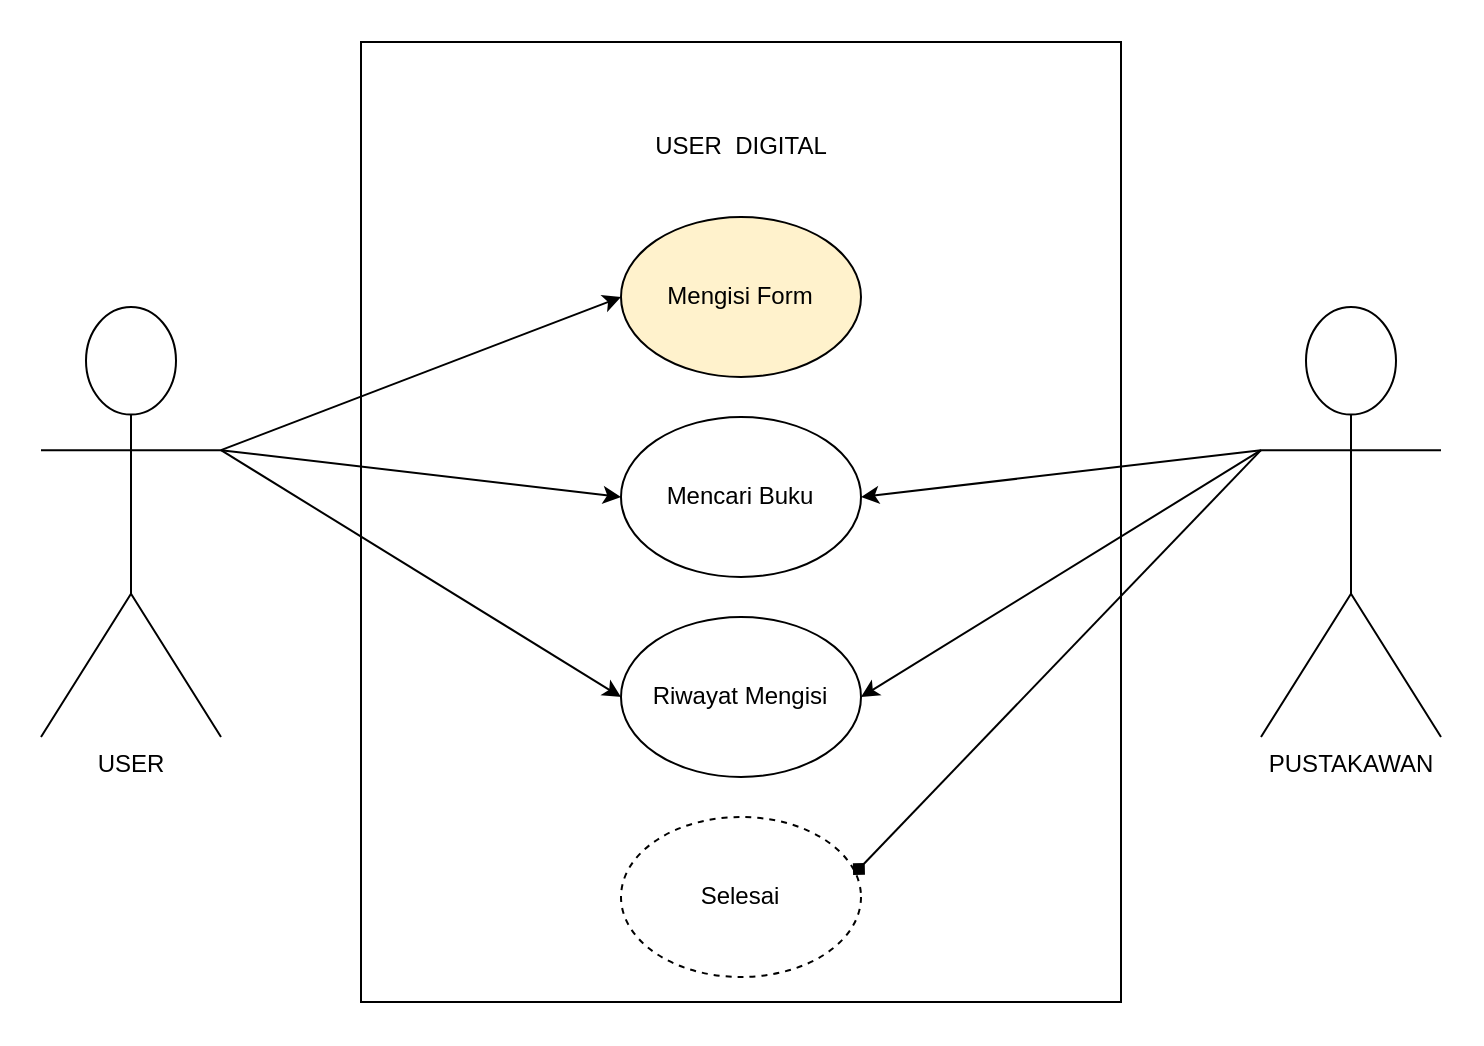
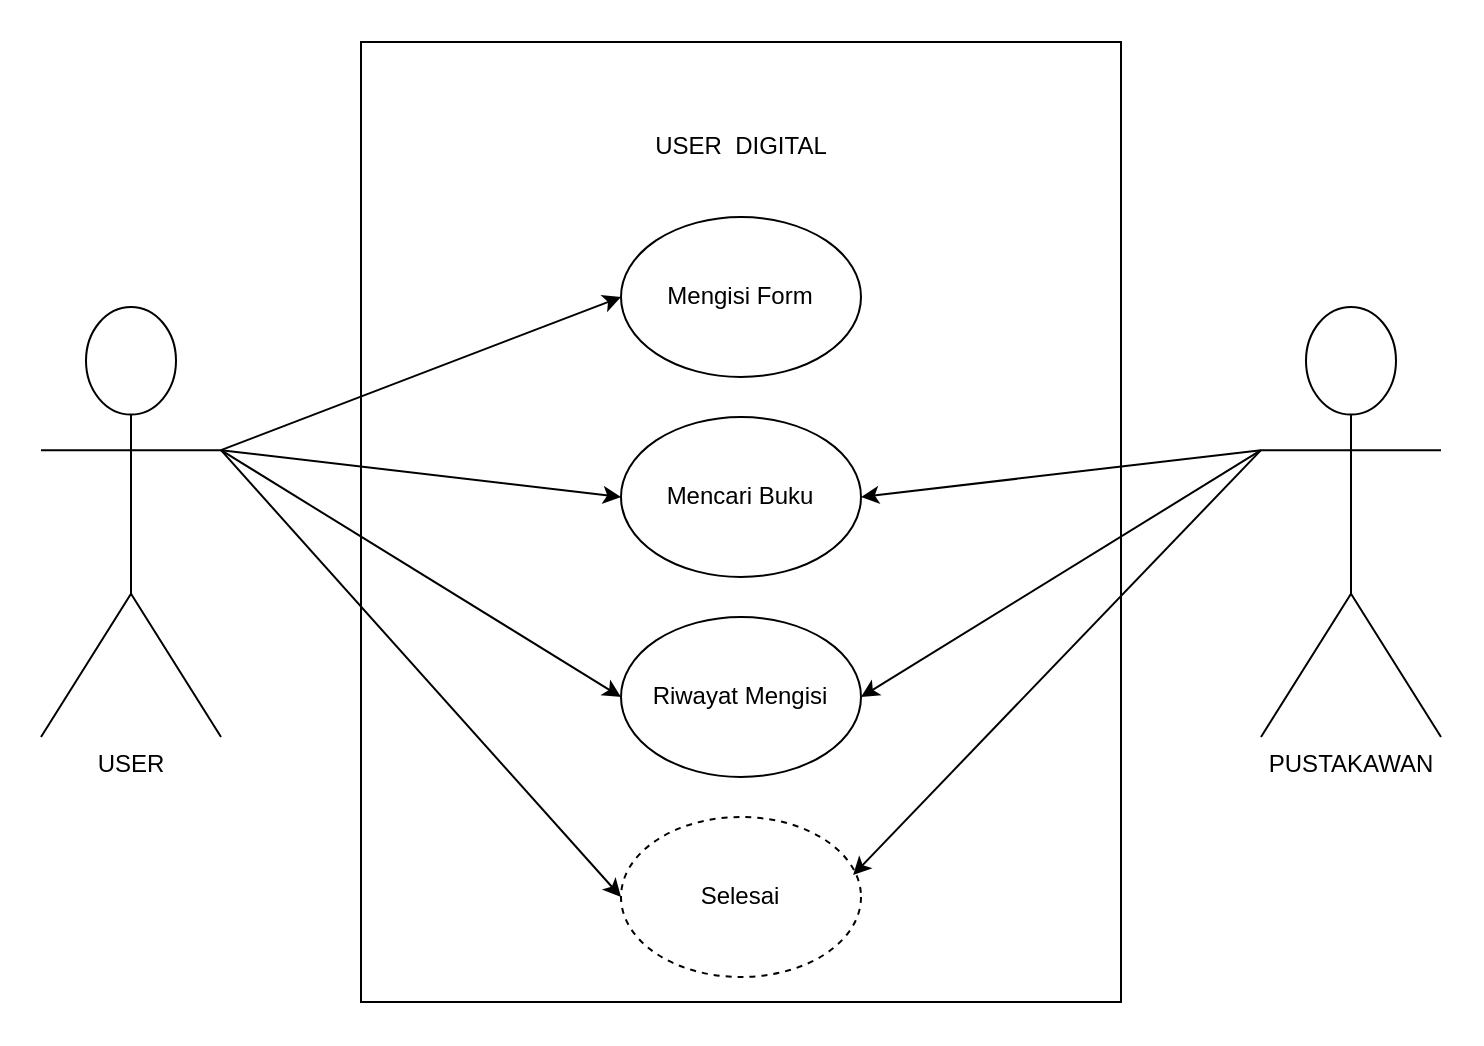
node "Mengisi Form": fillcolor #fff2cc -> #ffffff
edge "USER" -> "Selesai": added
edge "PUSTAKAWAN" -> "Selesai": arrowhead diamond -> classic
